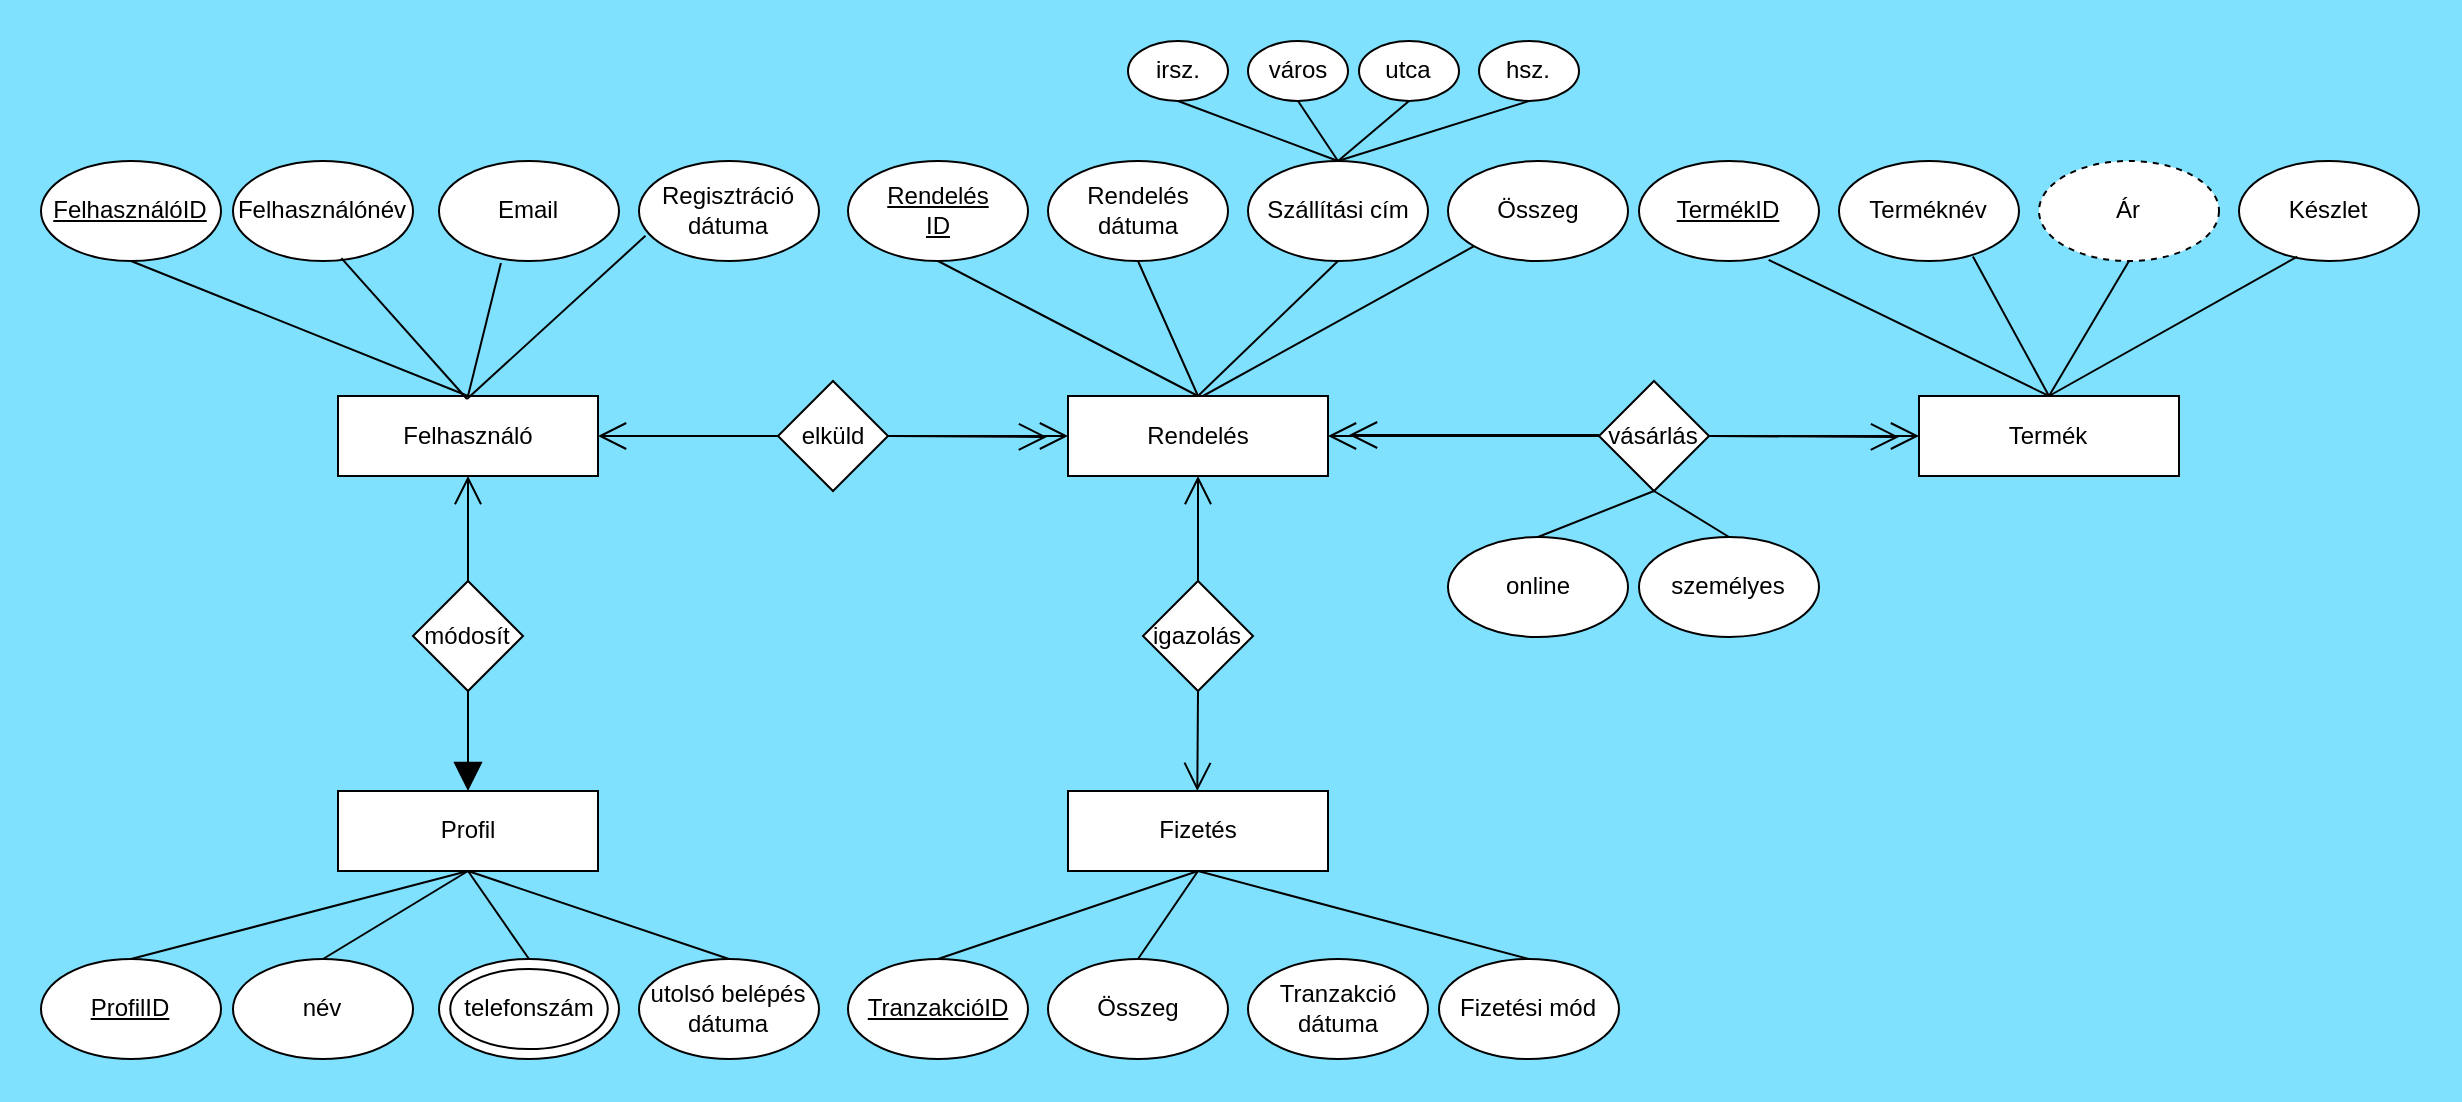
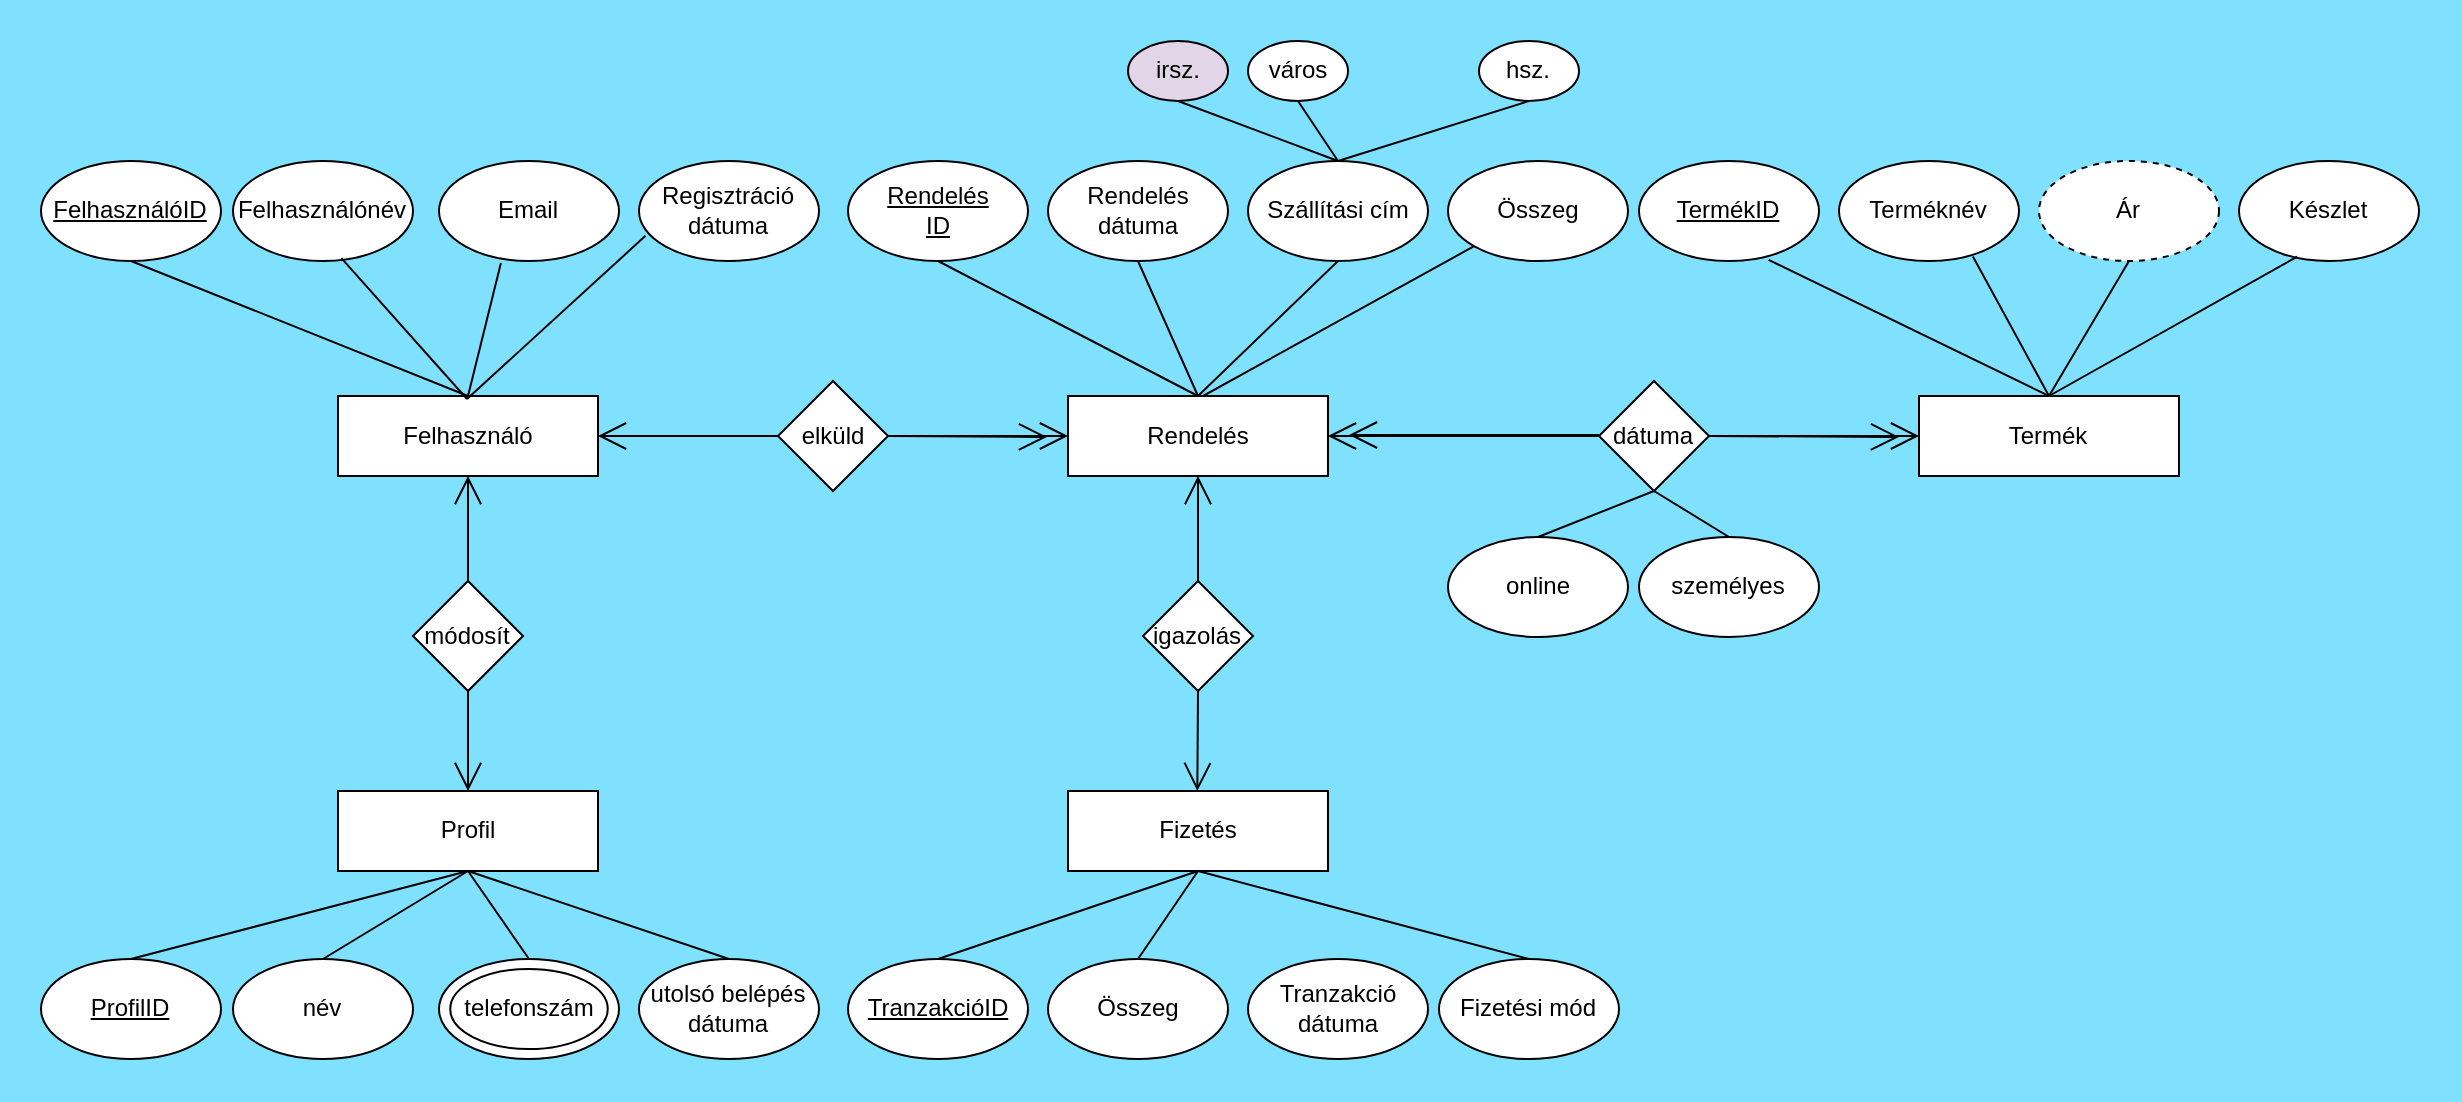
node "irsz.": fillcolor #ffffff -> #e1d5e7
node "utca": removed
edge "utca" -- "Szállítási cím": removed
node "vásárlás": label "vásárlás" -> "dátuma"
edge "módosít" -> "Profil": arrowhead block -> open
